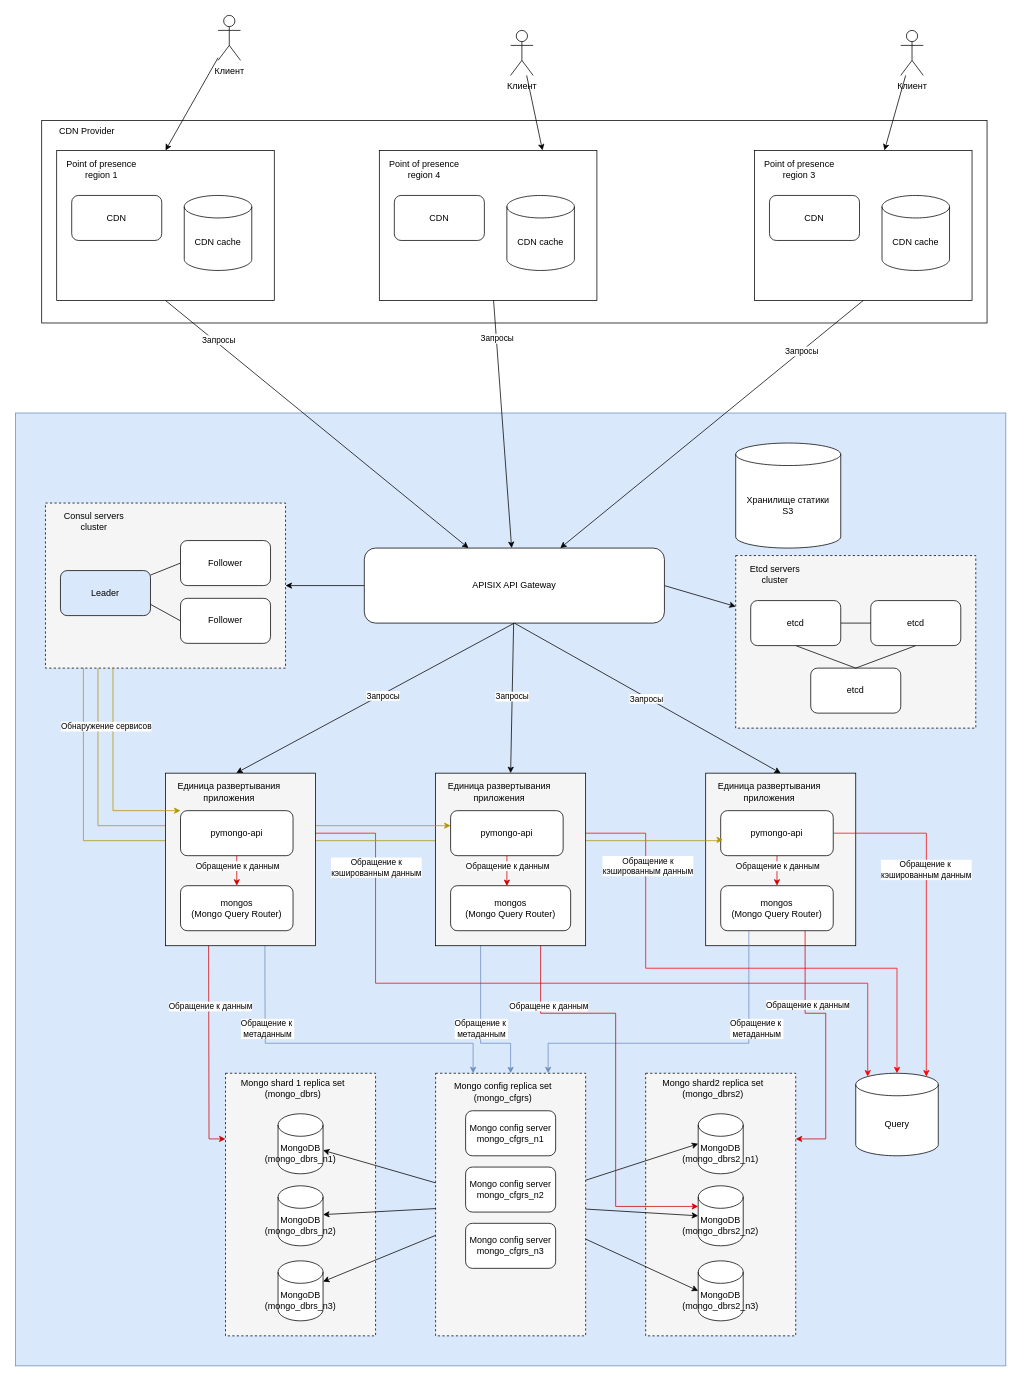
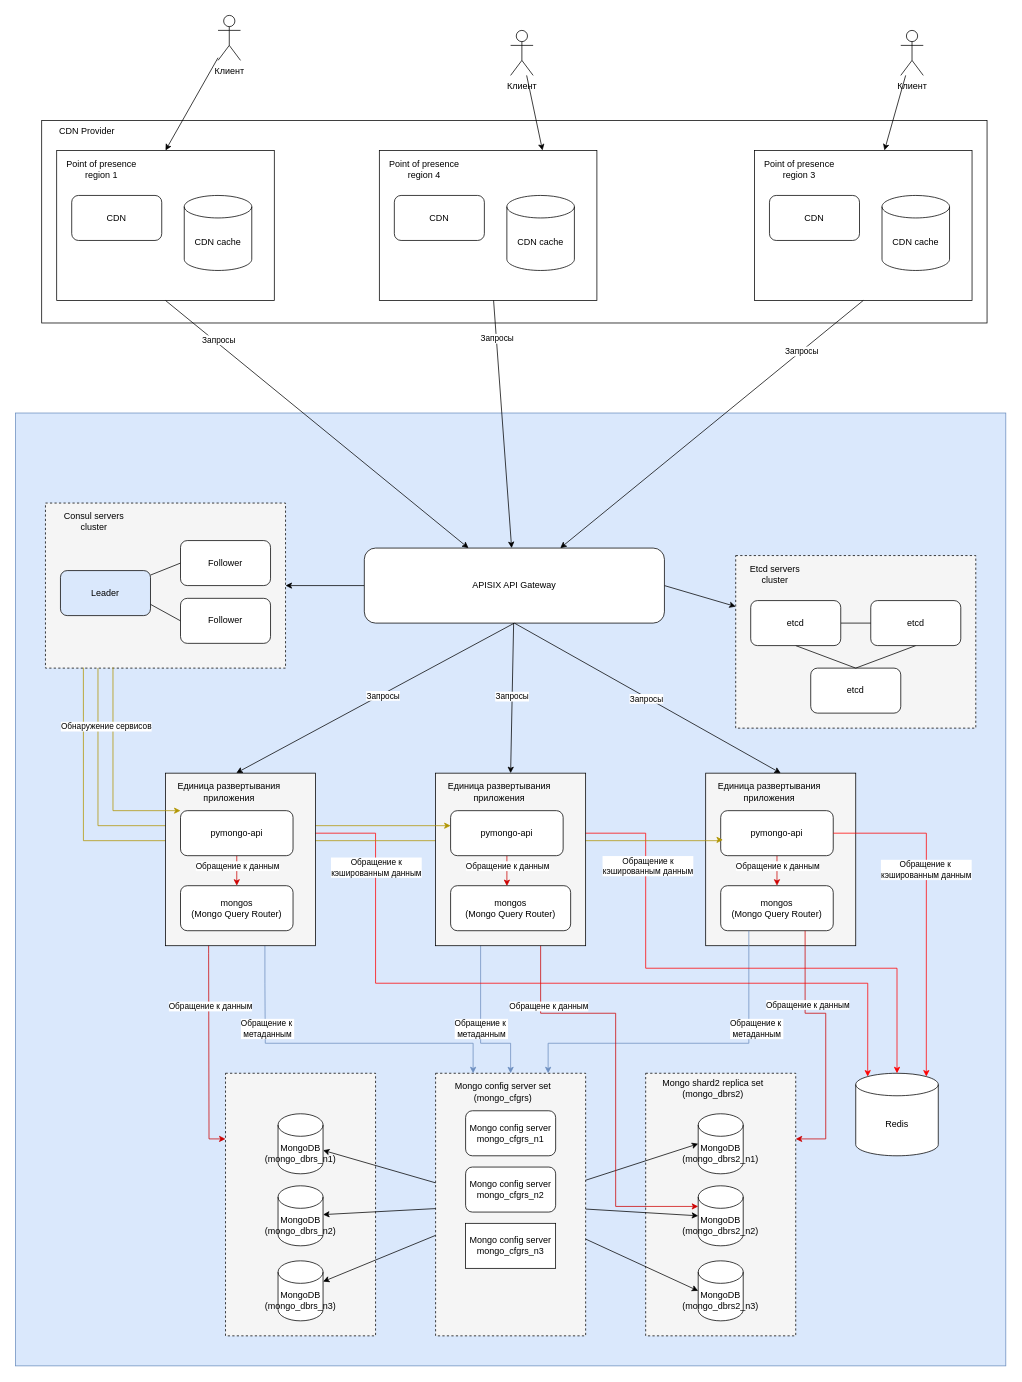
node "Хранилище статики S3": removed
node "Mongo shard 1 replica set (mongo_dbrs)": removed
node "Mongo config replica set (mongo_cfgrs)": label "Mongo config replica set (mongo_cfgrs)" -> "Mongo config server set (mongo_cfgrs)"
node "Query": label "Query" -> "Redis"
node "Mongo config server mongo_cfgrs_n3": shape rounded rectangle -> rectangle
